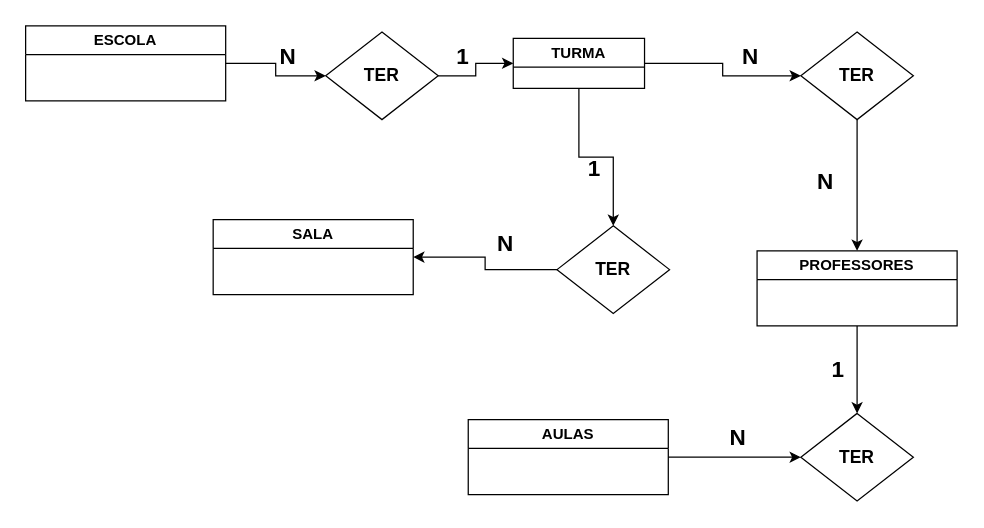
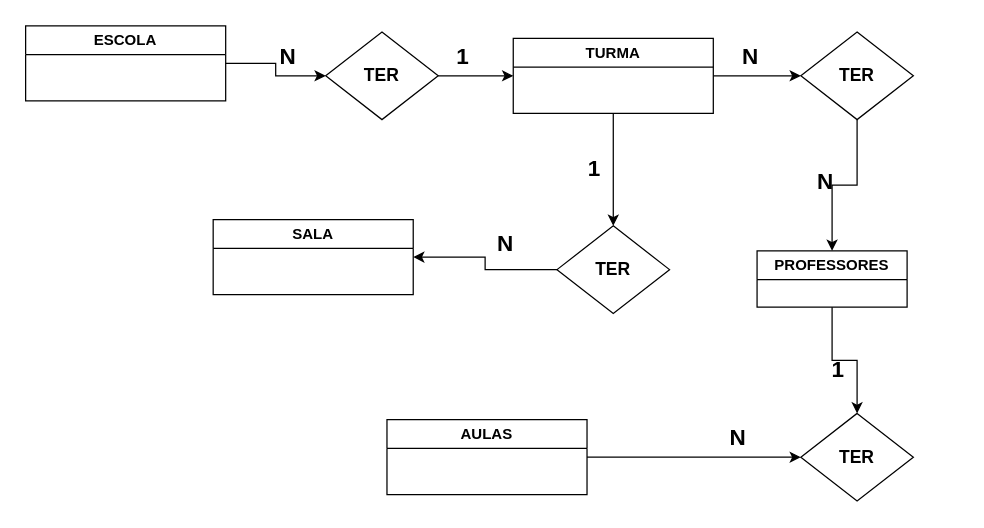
node "TURMA": size 131x50 -> 200x75
node "PROFESSORES": size 200x75 -> 150x56
node "AULAS": moved (568, 457) -> (487, 457)
